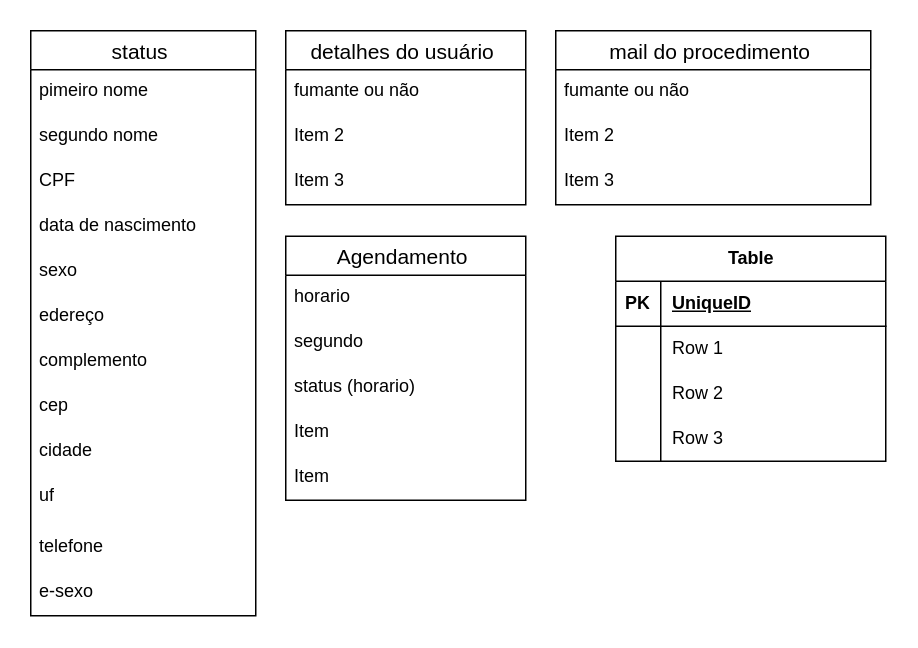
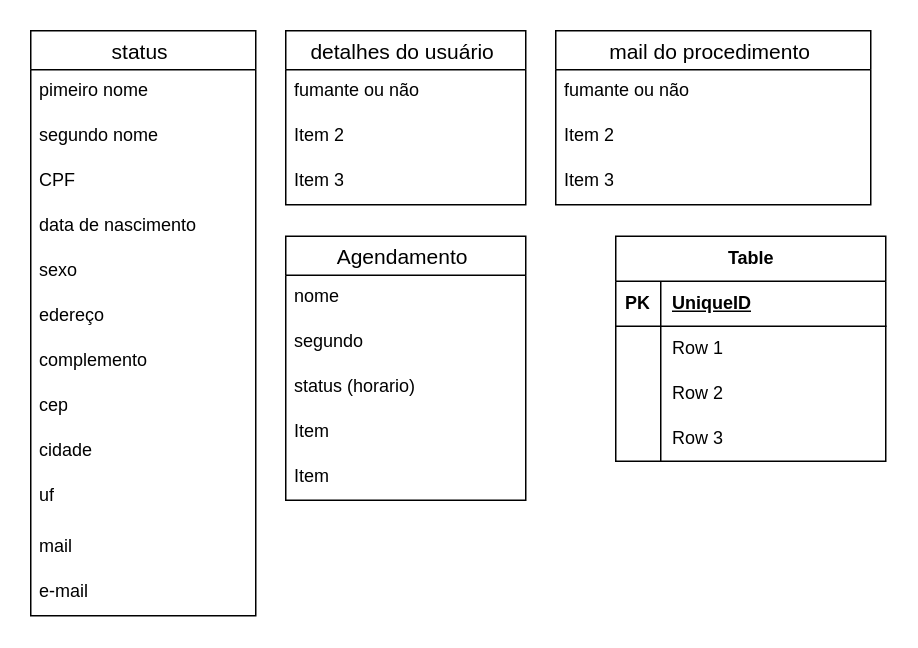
node "horario": label "horario" -> "nome"
node "telefone": label "telefone" -> "mail"
node "e-sexo": label "e-sexo" -> "e-mail"
